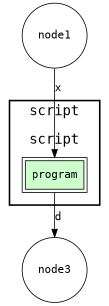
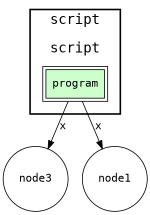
edge "node1" -> "program": reversed
edge "program" -> "node3": label "d" -> "x"
